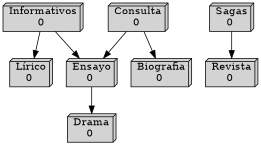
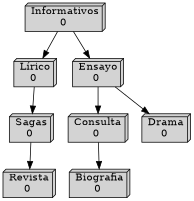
edge "Consulta 0" -> "Ensayo 0": reversed
edge "Lírico 0" -> "Sagas 0": added
